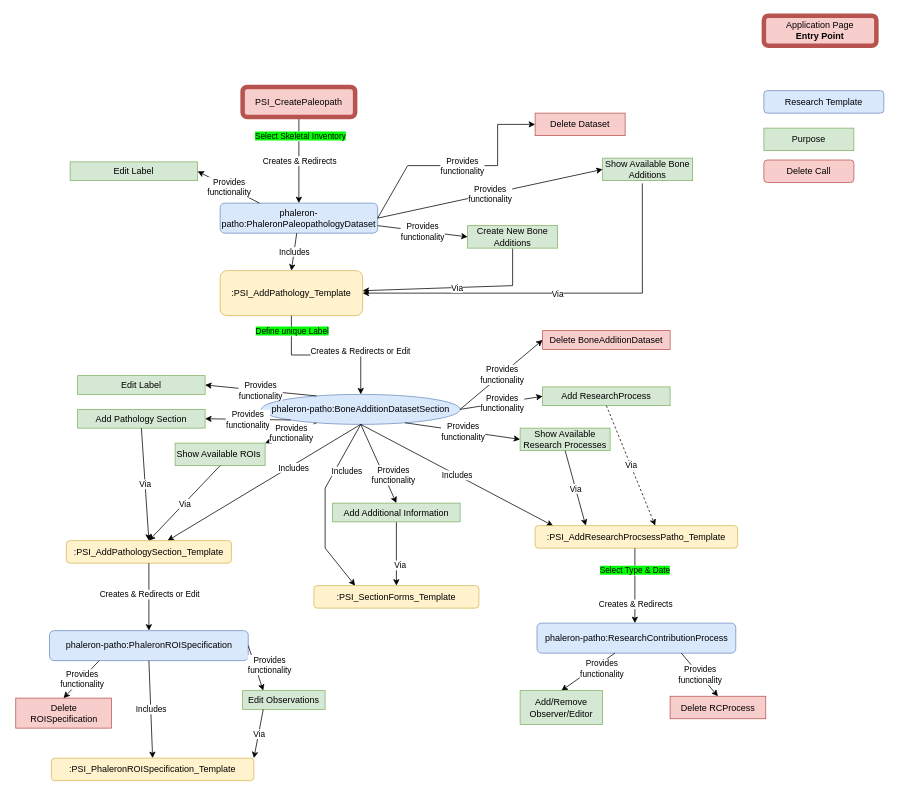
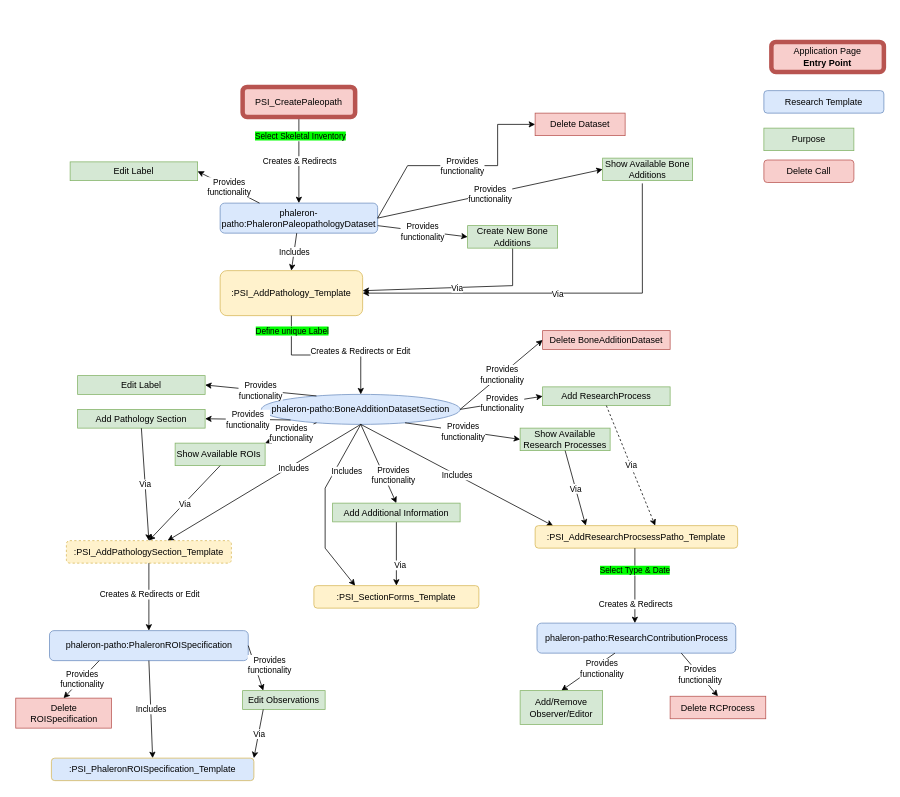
node "Application Page Entry Point": moved (820, 30) -> (828, 57)
node ":PSI_AddPathologySection_Template": style solid -> dashed
node ":PSI_PhaleronROISpecification_Template": fillcolor #fff2cc -> #dae8fc
